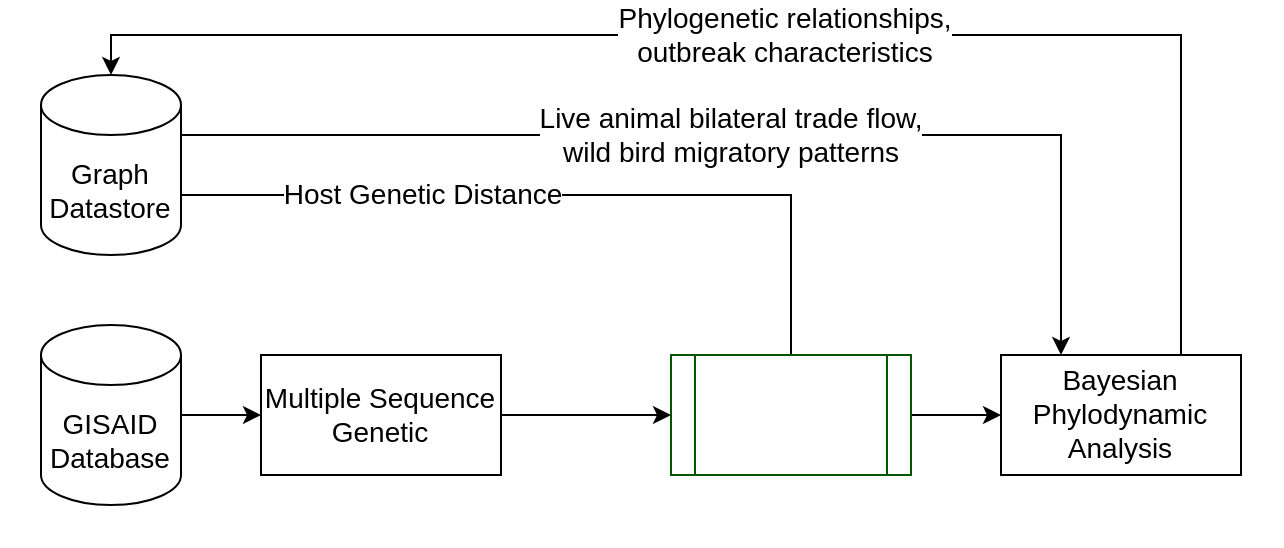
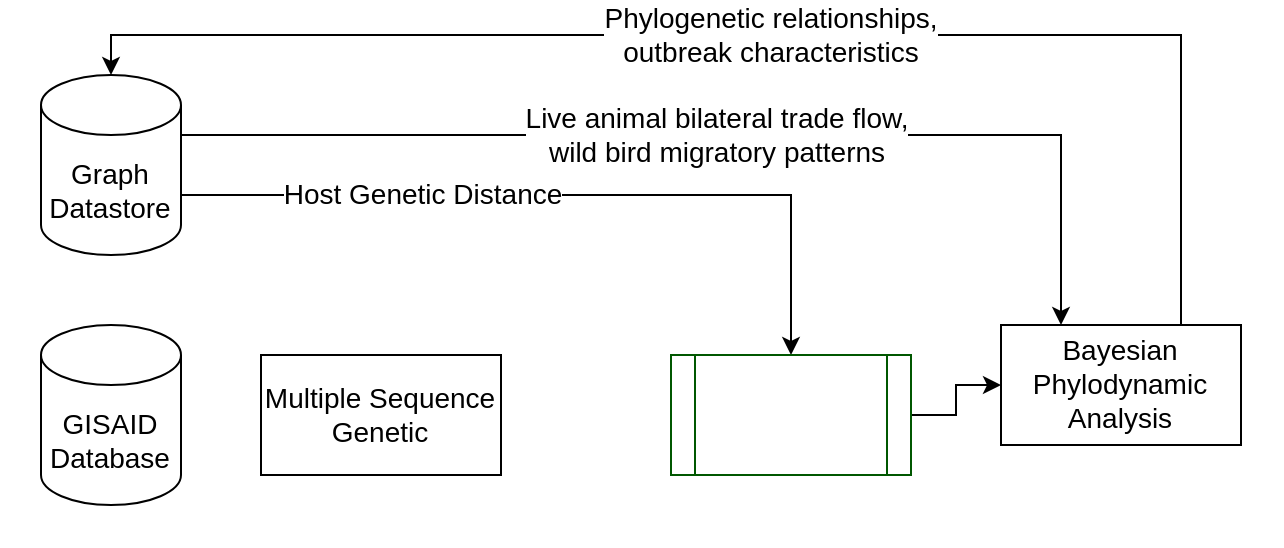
edge "Graph Datastore" -- "Subsampler": arrowhead none -> classic
edge "GISAID Database" -> "Multiple Sequence Genetic": removed
edge "Multiple Sequence Genetic" -> "Subsampler": removed
node "Bayesian Phylodynamic Analysis": moved (1121, 415) -> (1121, 385)
